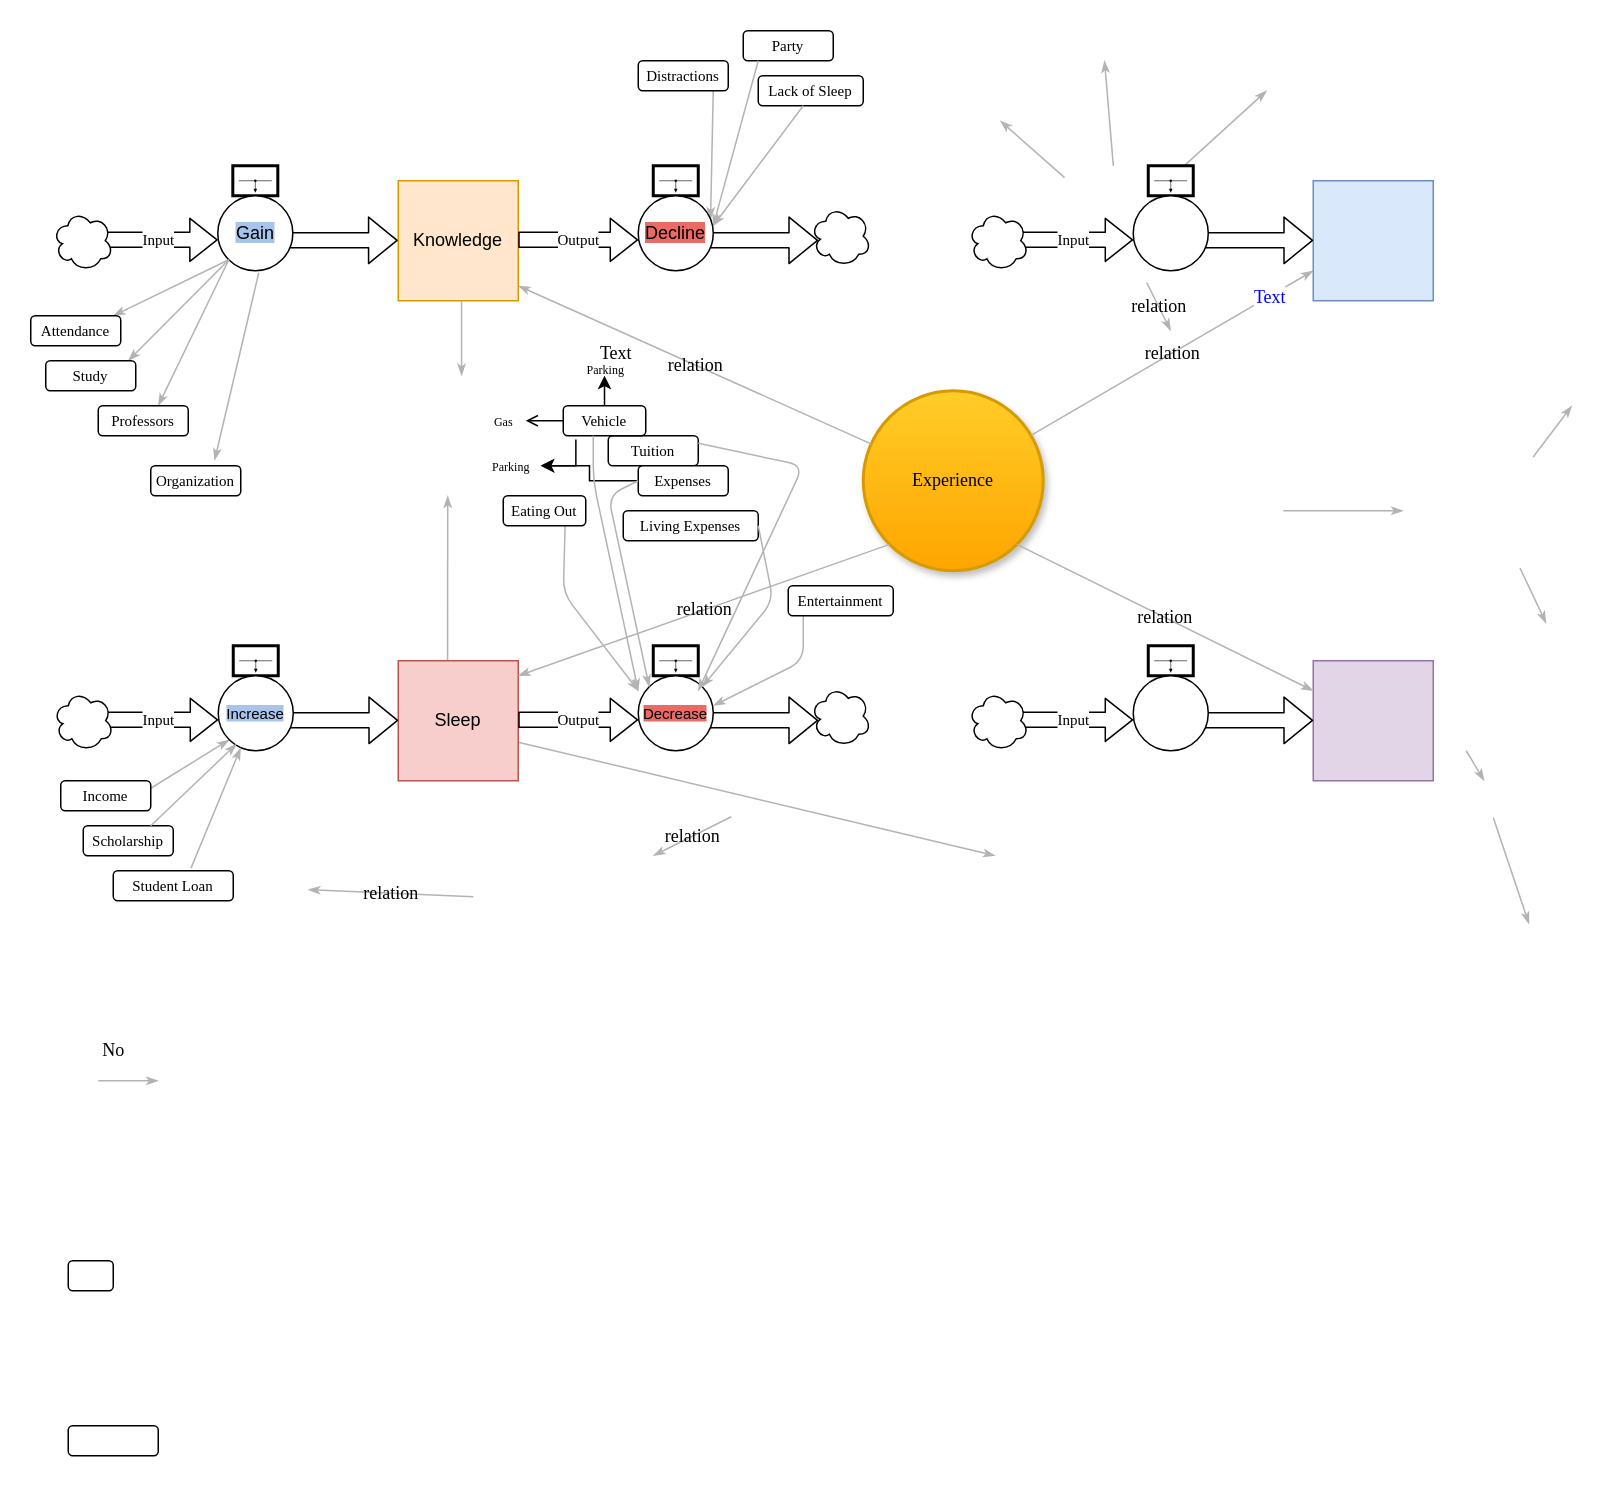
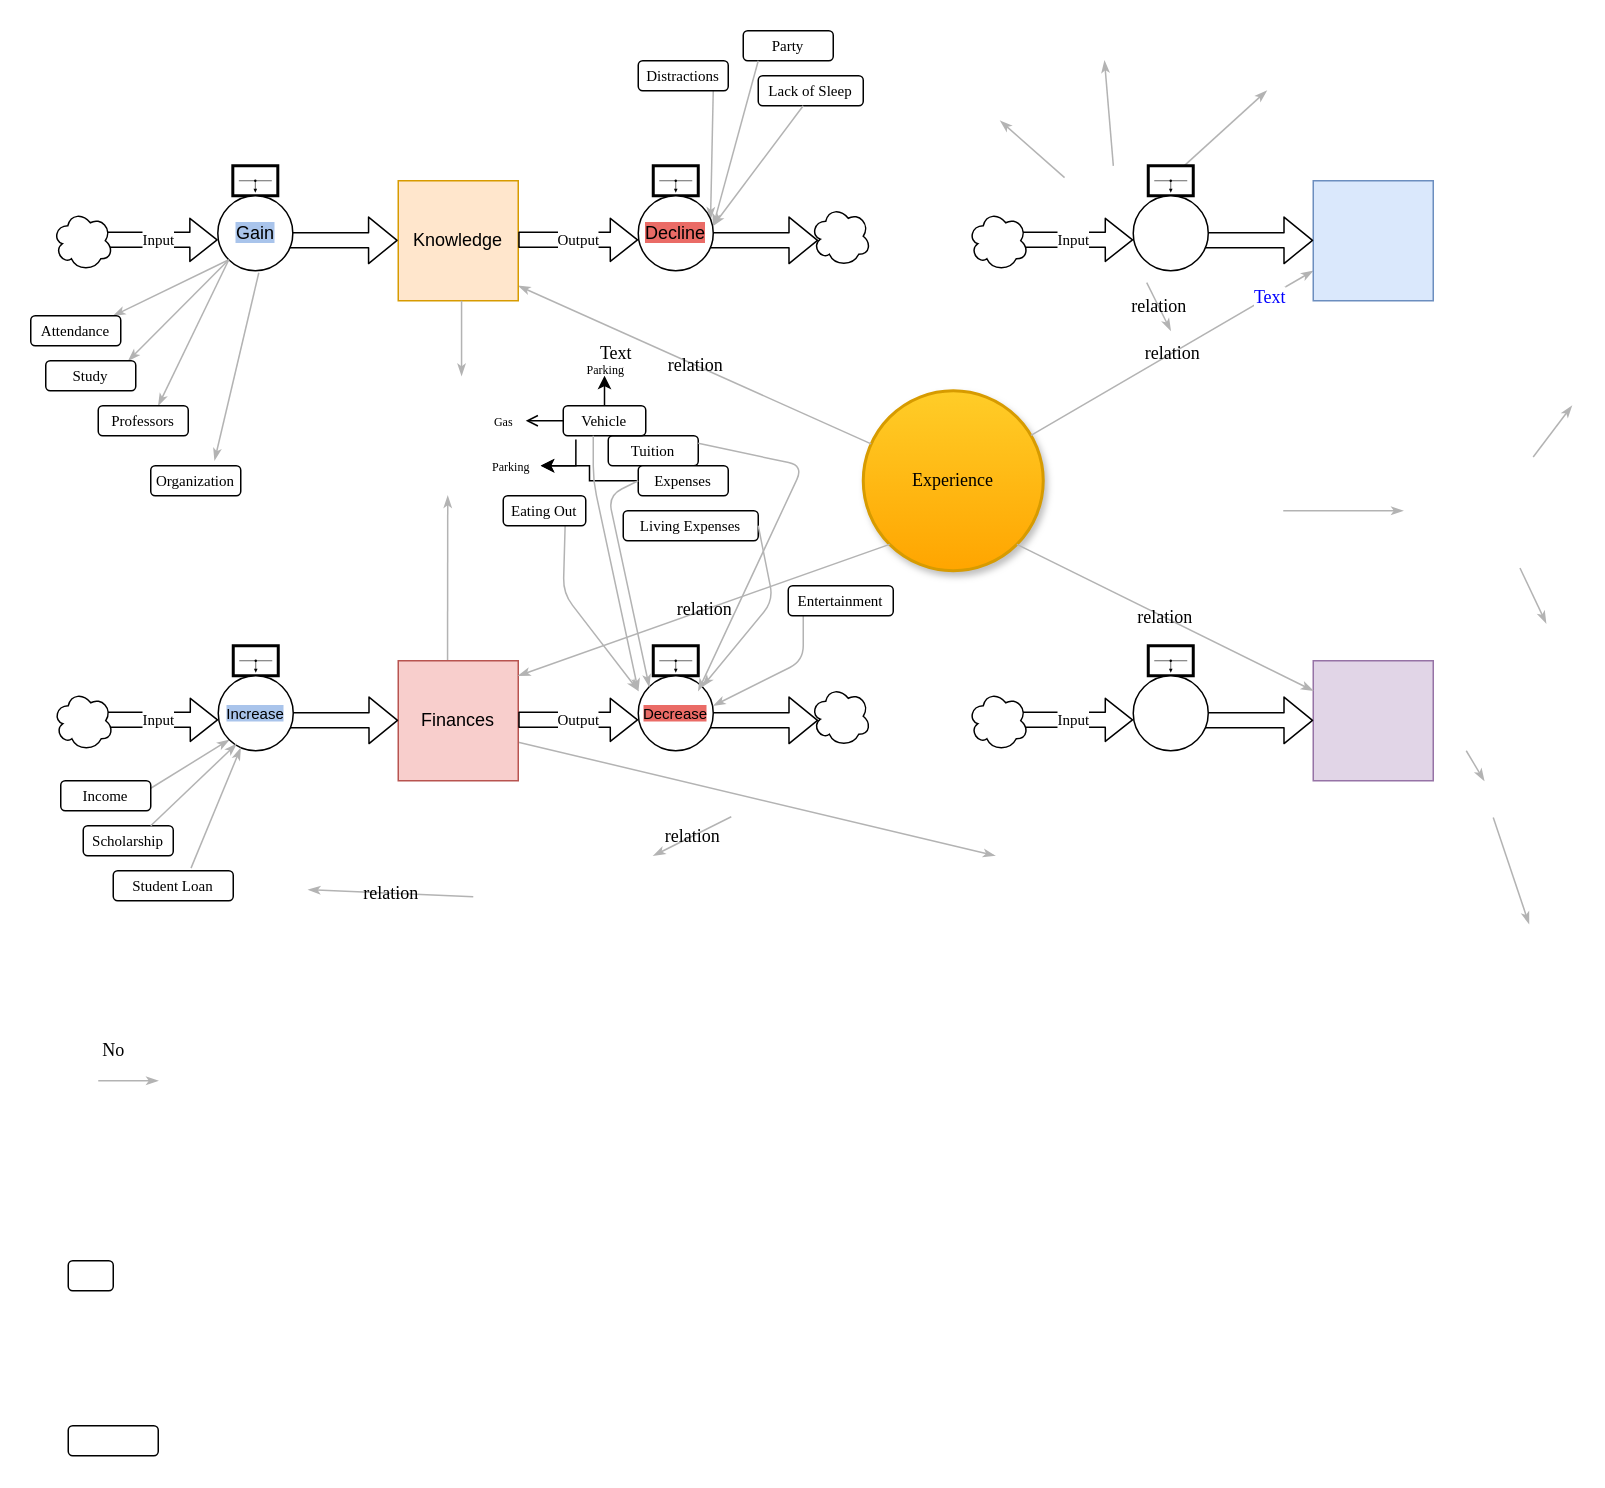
node "Sleep": label "Sleep" -> "Finances"
